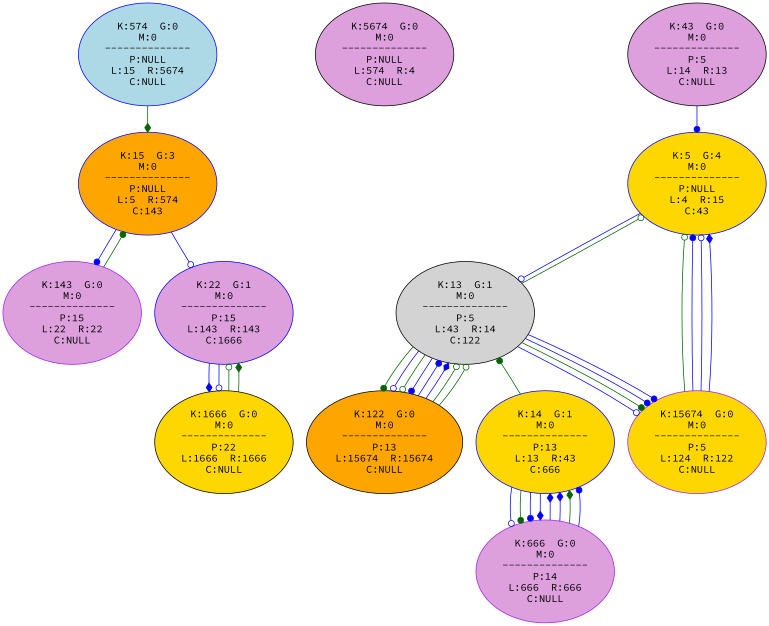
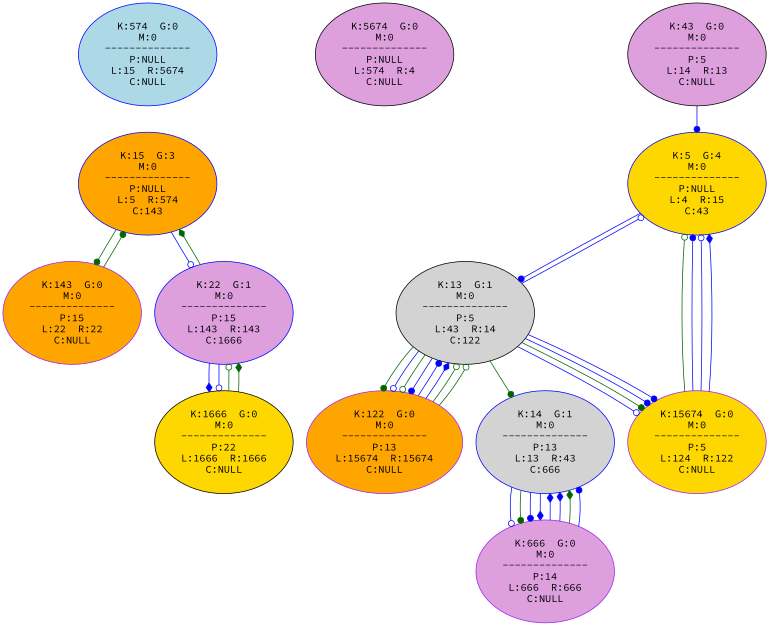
edge "K:574  G:0 M:0 -------------- P:NULL L:15  R:5674 C:NULL" -> "K:15  G:3 M:0 -------------- P:NULL L:5  R:574 C:143": now "K:22  G:1 M:0 -------------- P:15 L:143  R:143 C:1666" -> "K:15  G:3 M:0 -------------- P:NULL L:5  R:574 C:143"
edge "K:15  G:3 M:0 -------------- P:NULL L:5  R:574 C:143" -> "K:143  G:0 M:0 -------------- P:15 L:22  R:22 C:NULL": color blue -> darkgreen
edge "K:5  G:4 M:0 -------------- P:NULL L:4  R:15 C:43" -> "K:13  G:1 M:0 -------------- P:5 L:43  R:14 C:122": arrowhead odot -> dot
edge "K:13  G:1 M:0 -------------- P:5 L:43  R:14 C:122" -> "K:5  G:4 M:0 -------------- P:NULL L:4  R:15 C:43": color darkgreen -> blue
node "K:143  G:0 M:0 -------------- P:15 L:22  R:22 C:NULL": fillcolor plum -> orange
edge "K:14  G:1 M:0 -------------- P:13 L:13  R:43 C:666" -> "K:13  G:1 M:0 -------------- P:5 L:43  R:14 C:122": reversed
node "K:122  G:0 M:0 -------------- P:13 L:15674  R:15674 C:NULL": color black -> purple
node "K:14  G:1 M:0 -------------- P:13 L:13  R:43 C:666": fillcolor gold -> lightgrey
